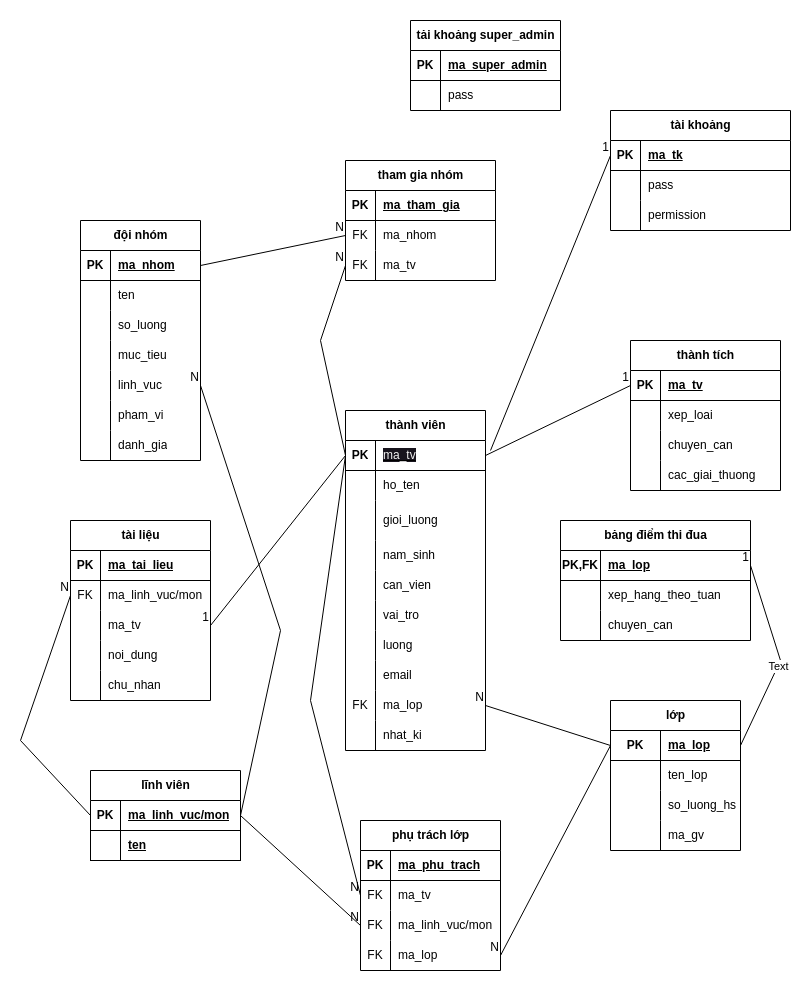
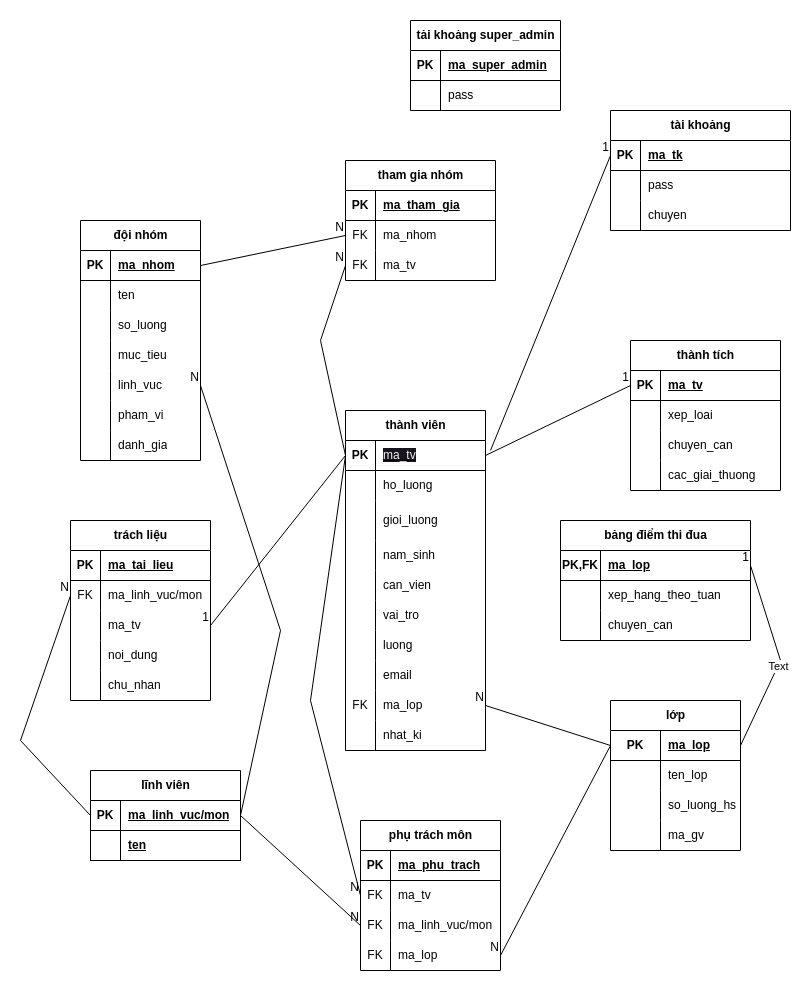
node "permission": label "permission" -> "chuyen"
node "ho_ten": label "ho_ten" -> "ho_luong"
node "tài liệu": label "tài liệu" -> "trách liệu"
node "phụ trách lớp": label "phụ trách lớp" -> "phụ trách môn"
